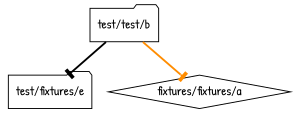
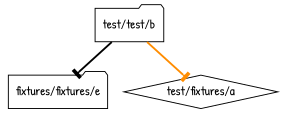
node "test/fixtures/e": label "test/fixtures/e" -> "fixtures/fixtures/e"
node "fixtures/fixtures/a": label "fixtures/fixtures/a" -> "test/fixtures/a"
